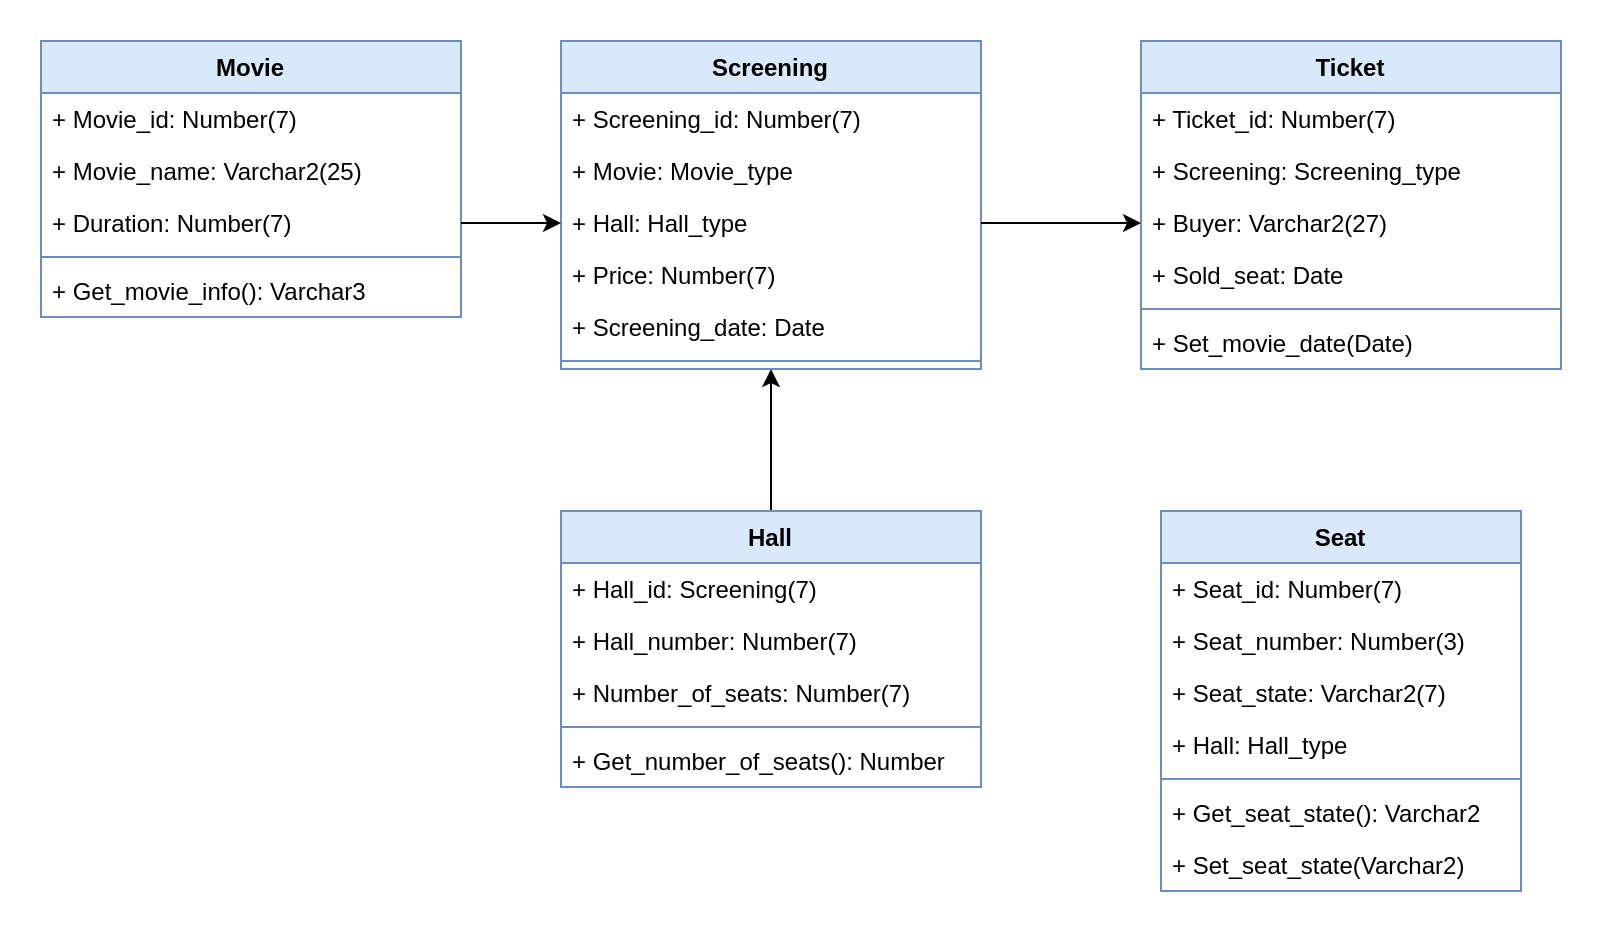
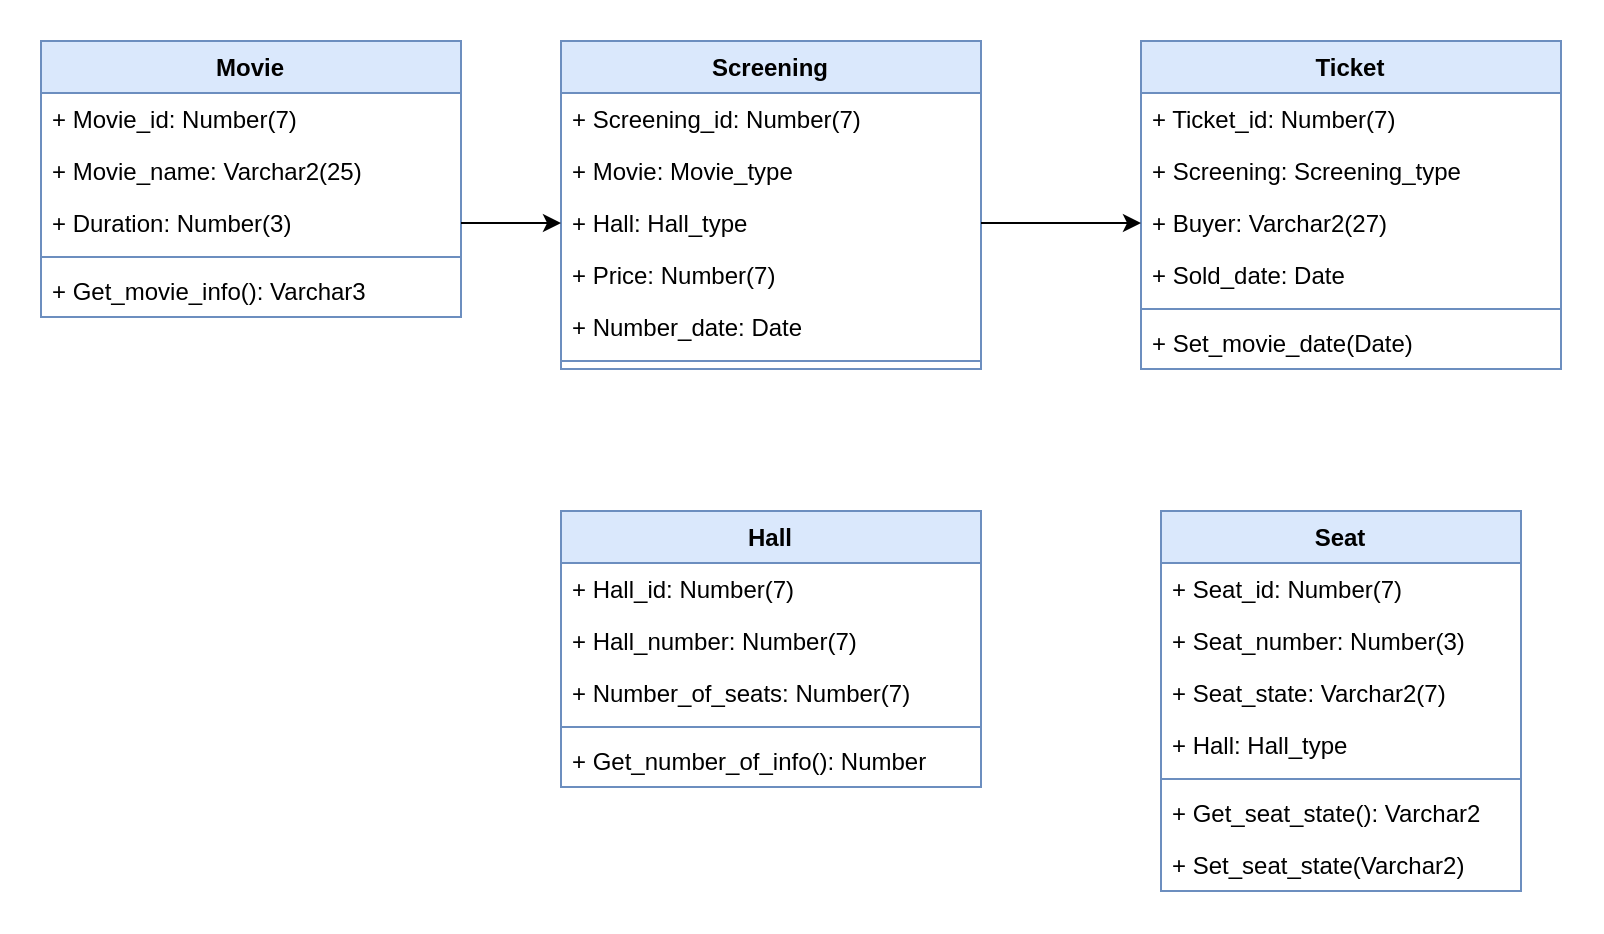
node "+ Duration: Number(7)": label "+ Duration: Number(7)" -> "+ Duration: Number(3)"
node "+ Sold_seat: Date": label "+ Sold_seat: Date" -> "+ Sold_date: Date"
node "+ Screening_date: Date": label "+ Screening_date: Date" -> "+ Number_date: Date"
edge "Hall" -> "Screening": removed
node "+ Hall_id: Screening(7)": label "+ Hall_id: Screening(7)" -> "+ Hall_id: Number(7)"
node "+ Get_number_of_seats(): Number": label "+ Get_number_of_seats(): Number" -> "+ Get_number_of_info(): Number"
